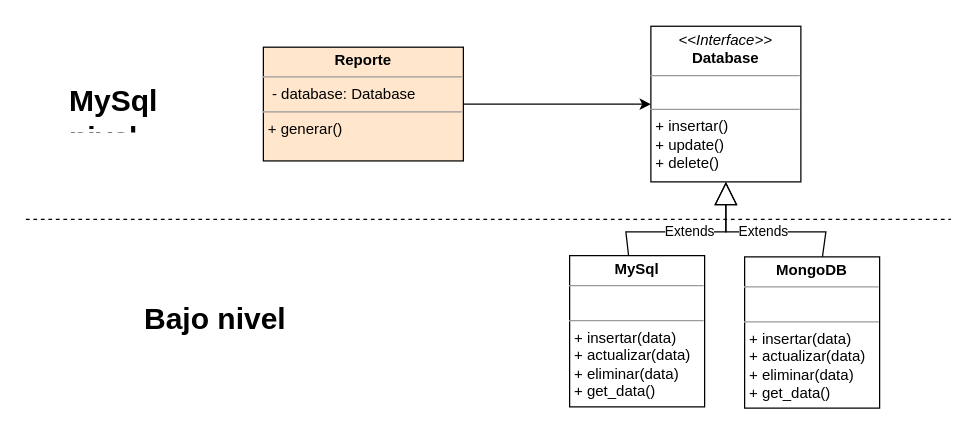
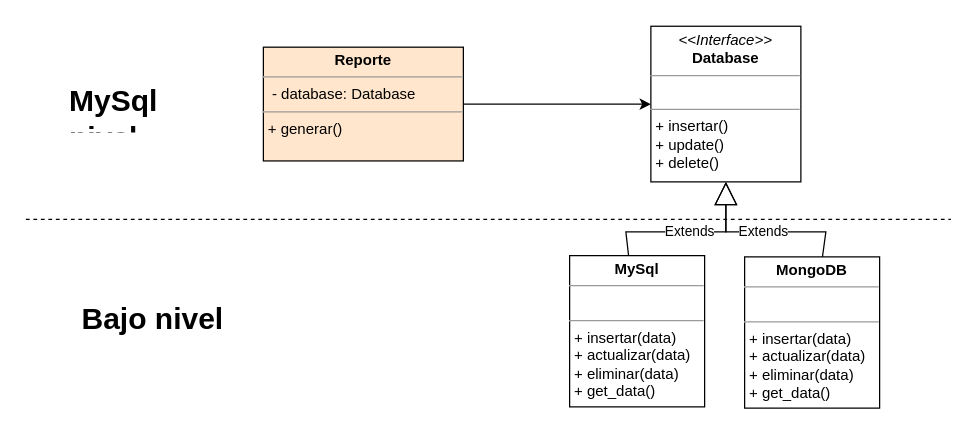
node "Bajo nivel": moved (226, 322) -> (163, 322)
